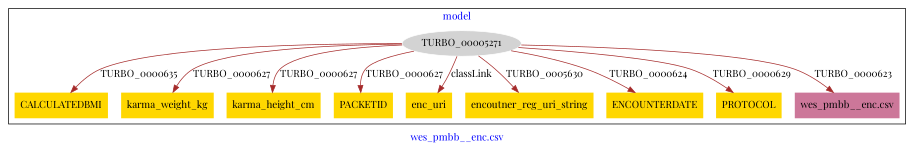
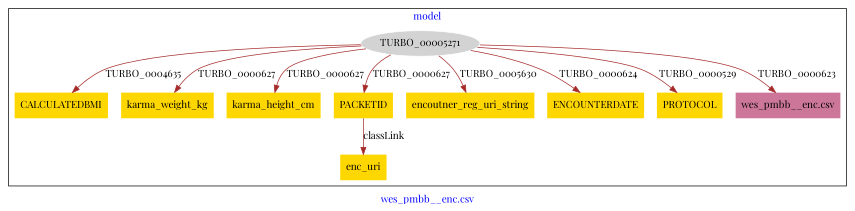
edge "TURBO_00005271" -> "enc_uri": now "PACKETID" -> "enc_uri"
edge "TURBO_00005271" -> "CALCULATEDBMI": label "TURBO_0000635" -> "TURBO_0004635"
edge "TURBO_00005271" -> "PROTOCOL": label "TURBO_0000629" -> "TURBO_0000529"
